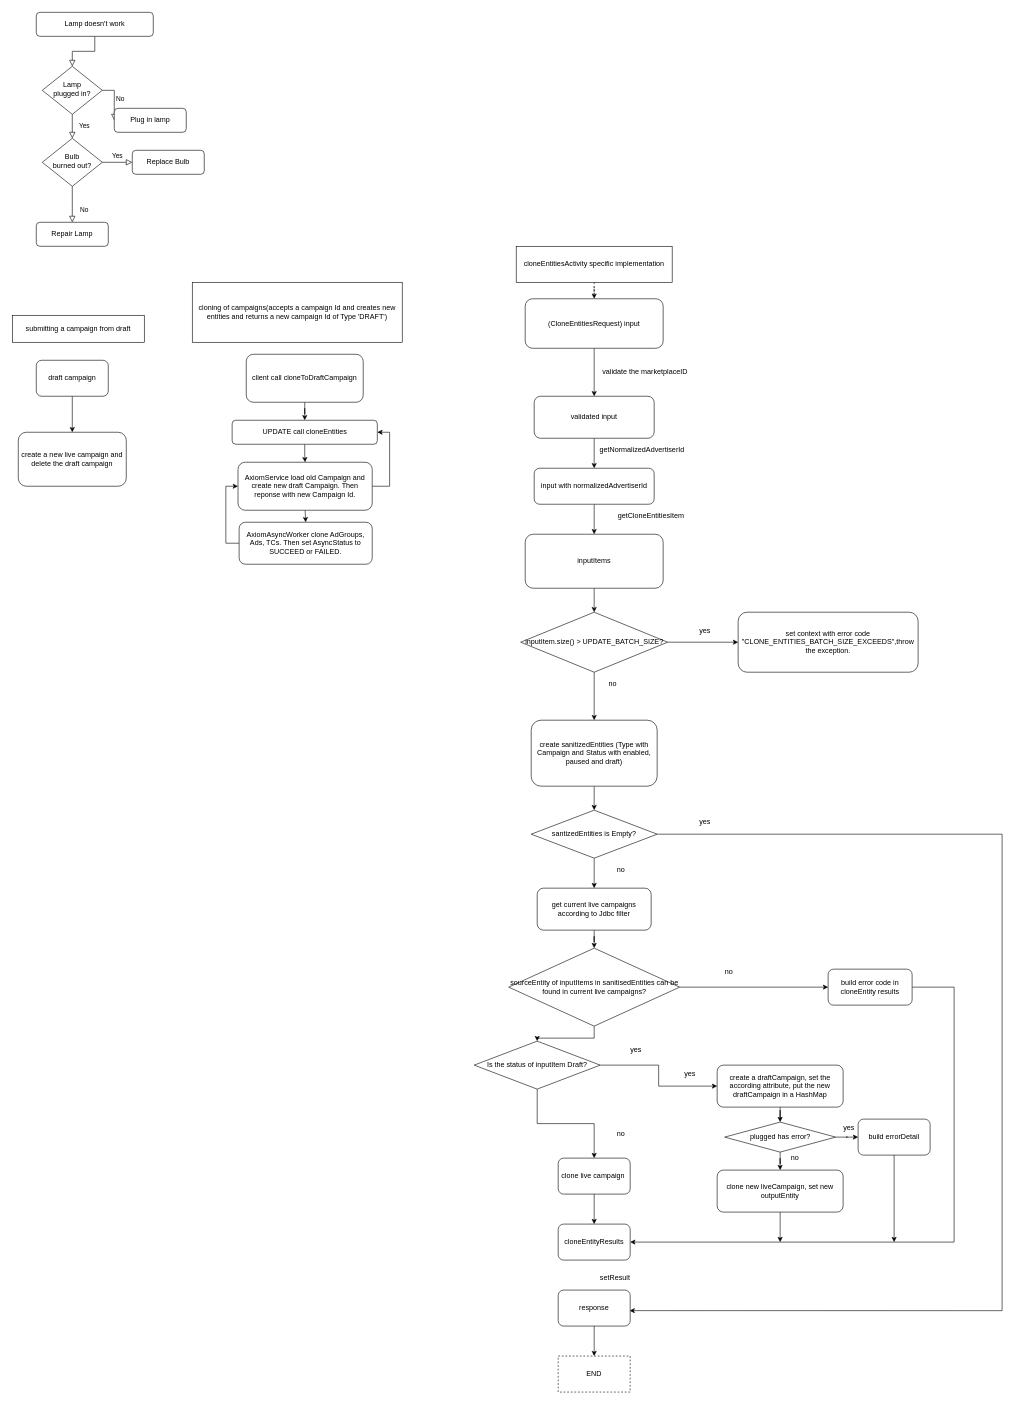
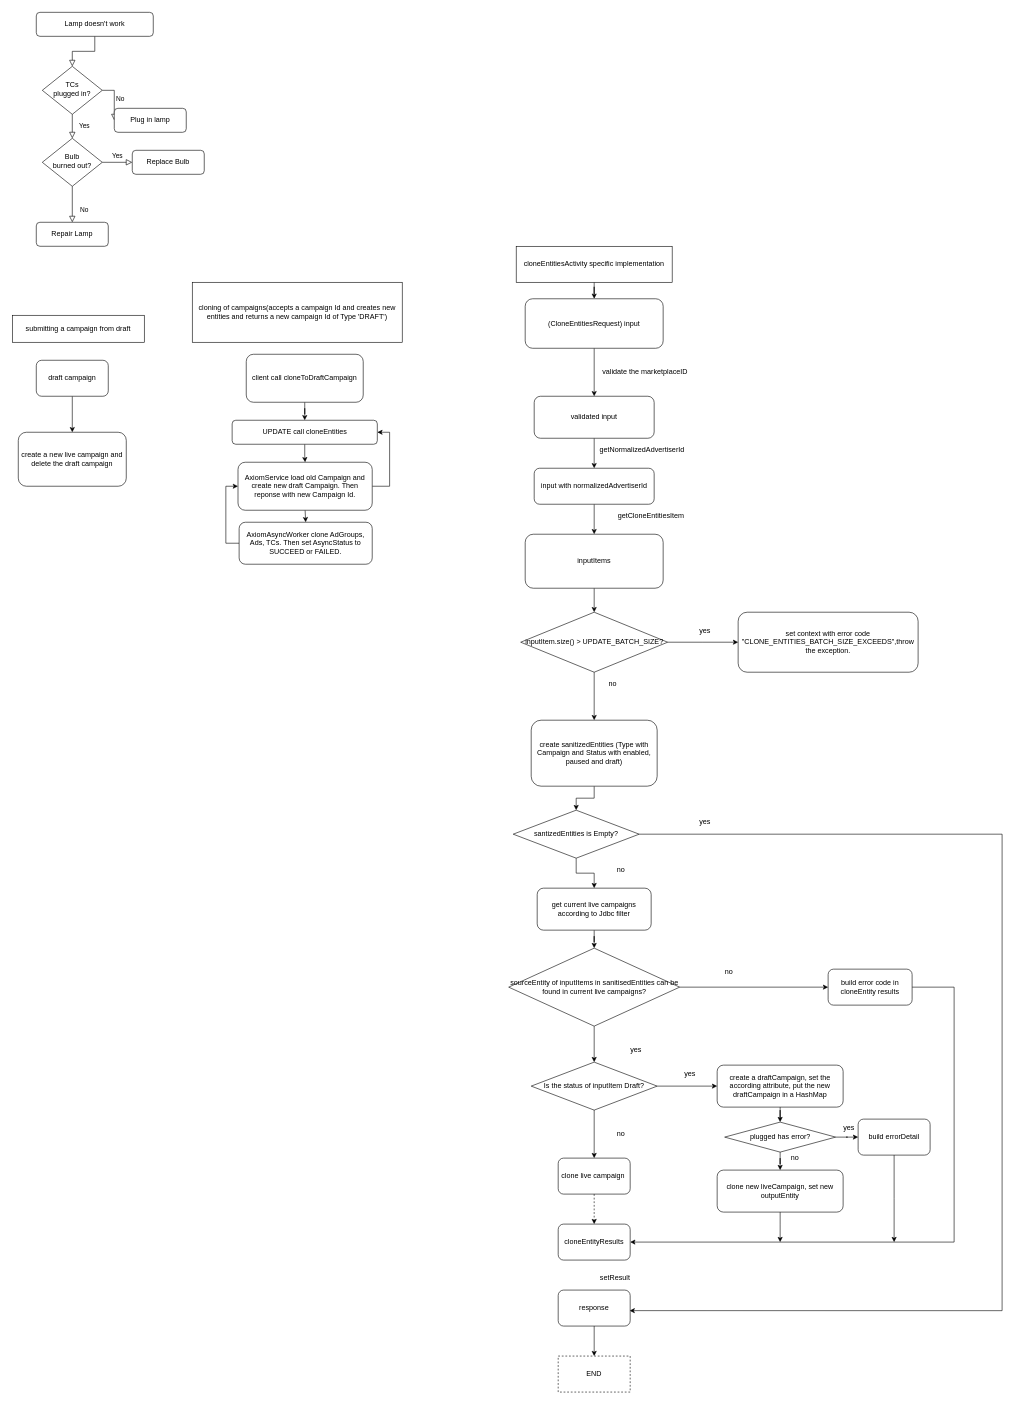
node "Lamp plugged in?": label "Lamp plugged in?" -> "TCs plugged in?"
edge "cloneEntitiesActivity specific implementation" -> "(CloneEntitiesRequest) input": style dashed -> solid
node "santizedEntities is Empty?": moved (594, 834) -> (576, 834)
node "Is the status of inputItem Draft?": moved (537, 1065) -> (594, 1086)
edge "clone live campaign" -> "cloneEntityResults": style solid -> dashed
